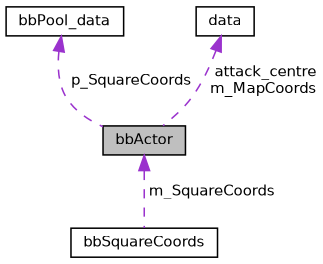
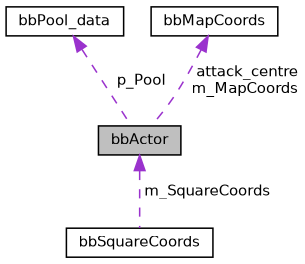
node "data": label "data" -> "bbMapCoords"
edge "bbActor" -> "bbPool_data": label " p_SquareCoords" -> " p_Pool"
